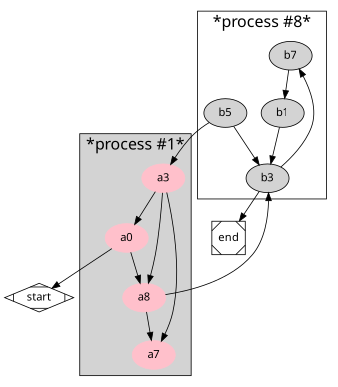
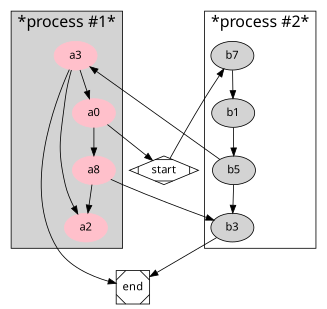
cluster "*process #8*": label "*process #8*" -> "*process #2*"
edge "b3" -> "b7": now "start" -> "b7"
edge "b1" -> "b3": now "b1" -> "b5"
edge "a3" -> "a8": now "a3" -> "end"
node "a7": label "a7" -> "a2"
